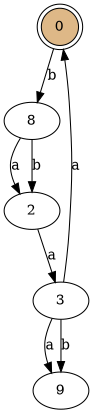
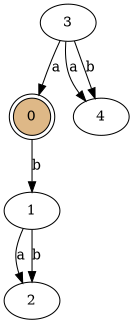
node "8": label "8" -> "1"
edge "2" -> "3": removed, label "a"
node "9": label "9" -> "4"
